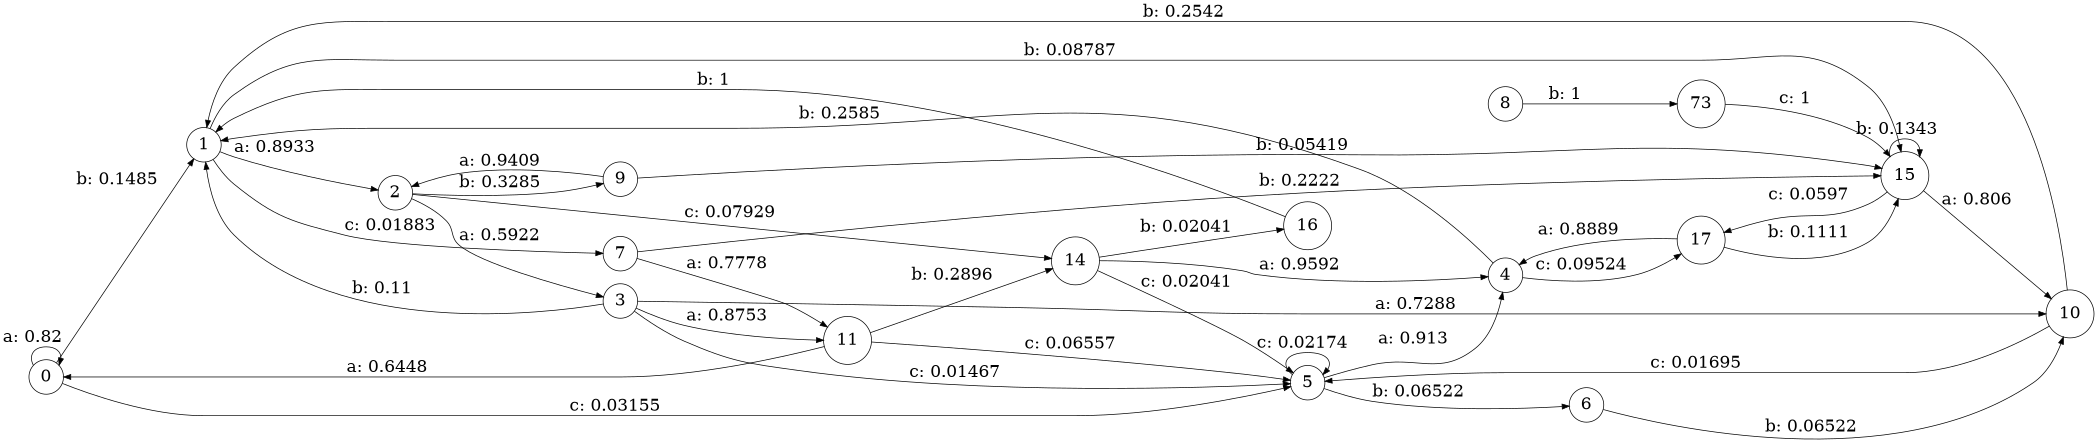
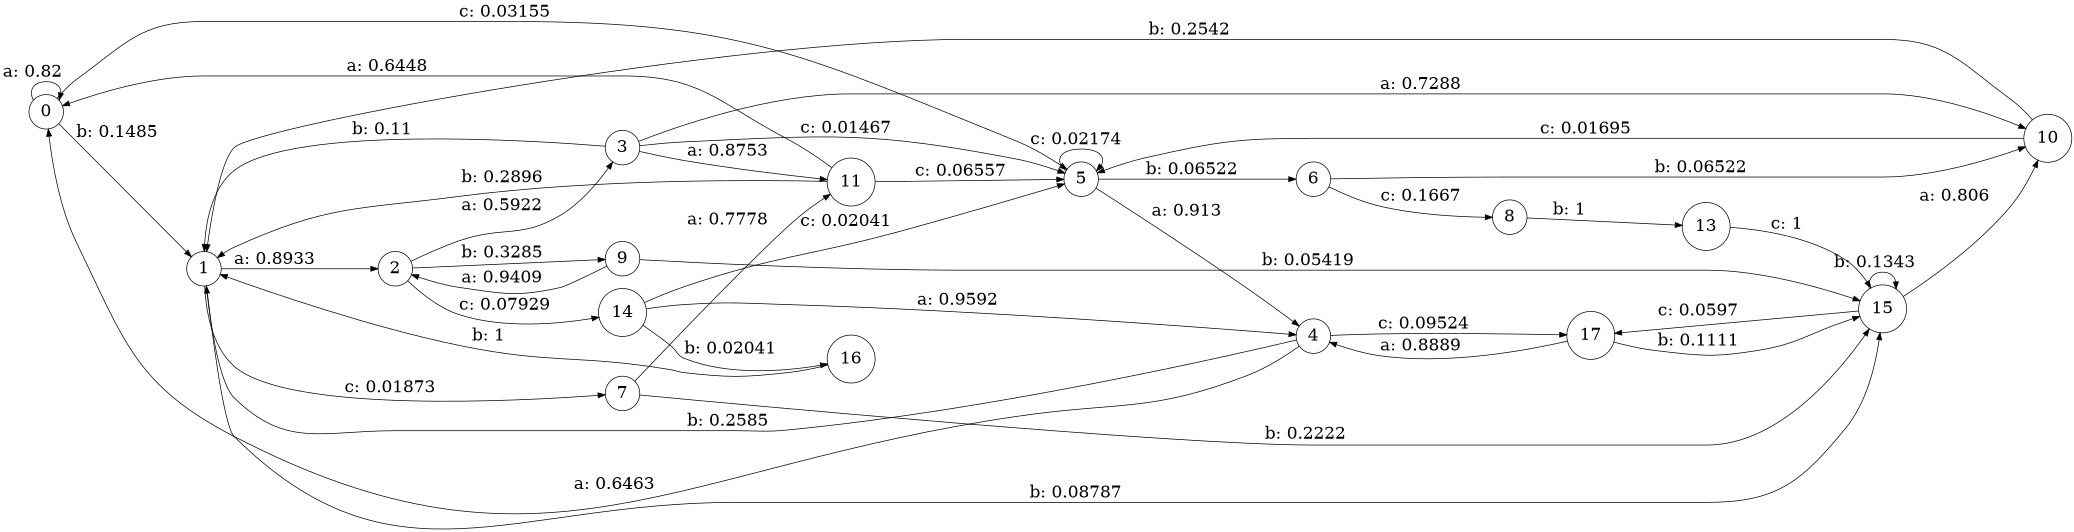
node "73": label "73" -> "13"
edge "6" -> "8": added, label "c: 0.1667"
edge "1" -> "7": label "c: 0.01883  " -> "c: 0.01873  "
edge "11" -> "14": now "11" -> "1"
edge "4" -> "0": added, label "a: 0.6463"
